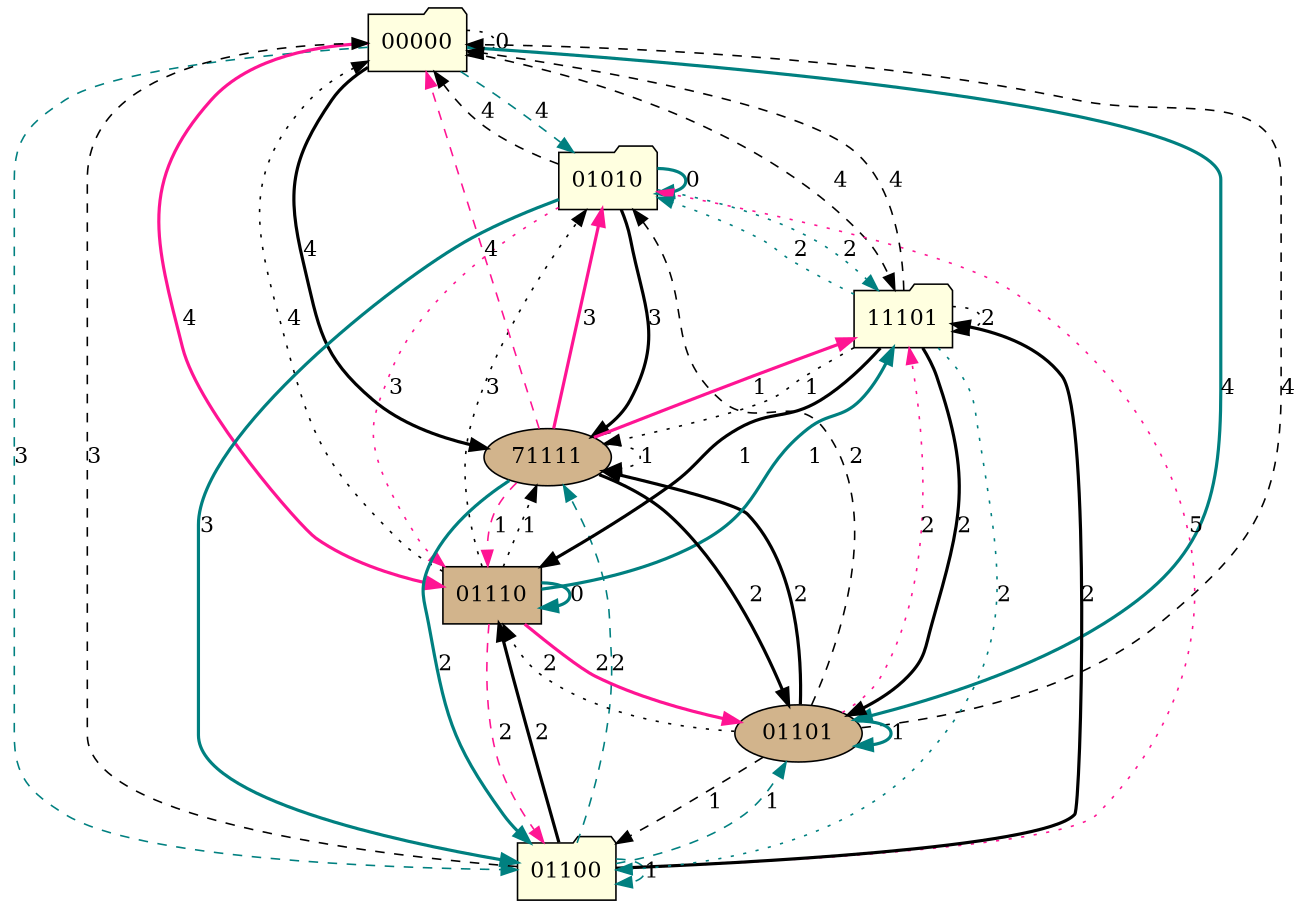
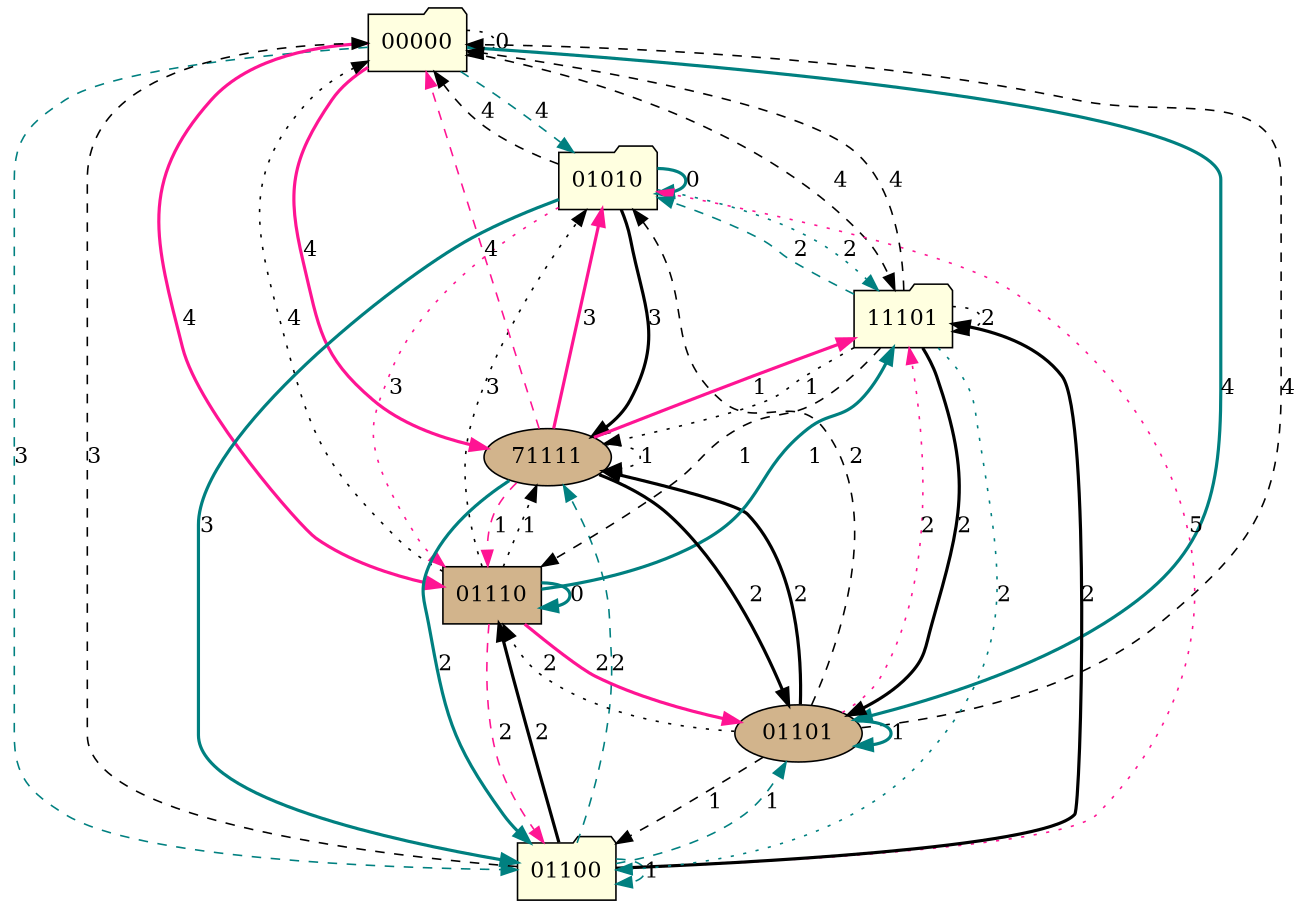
edge "11101" -> "01010": style dotted -> dashed
edge "00000" -> "71111": color black -> deeppink
edge "11101" -> "01110": style bold -> dashed
